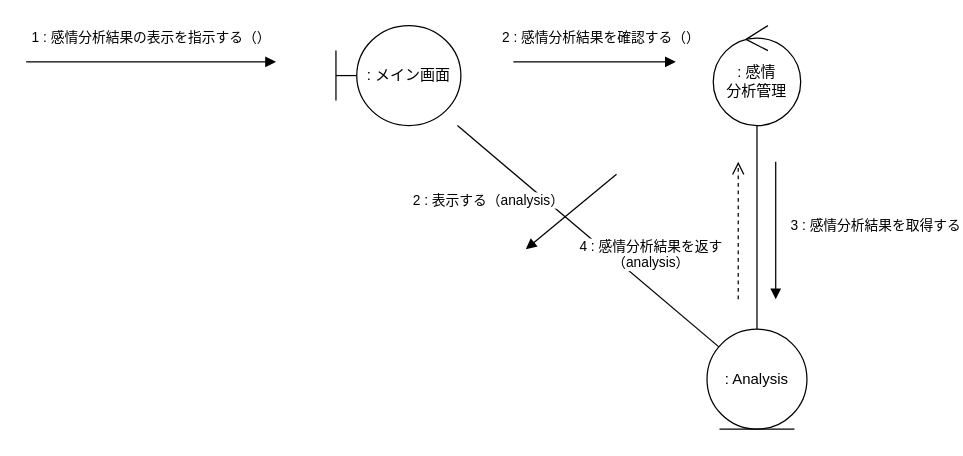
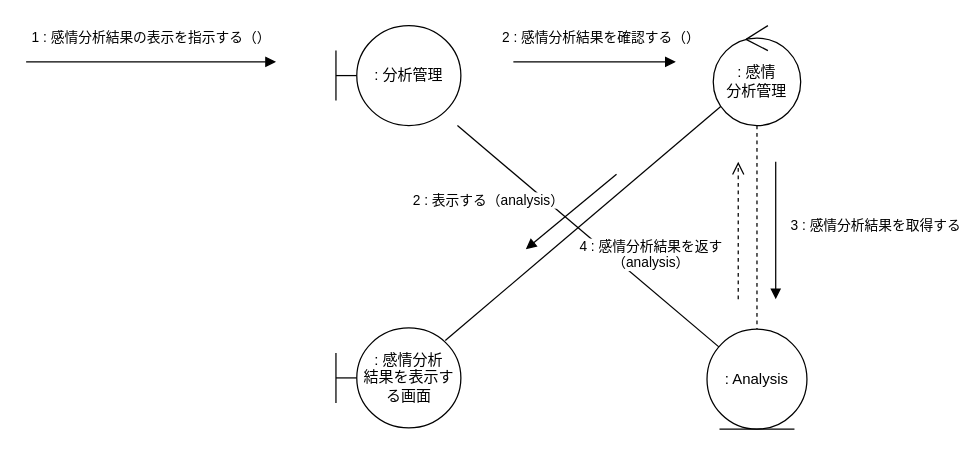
node ": メイン画面": label ": メイン画面" -> ": 分析管理"
edge ": 感情 分析管理" -- ": 感情分析 結果を表示する画面": added
edge ": 感情 分析管理" -- ": Analysis": style solid -> dashed
node ": 感情分析 結果を表示する画面": added
